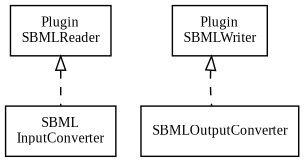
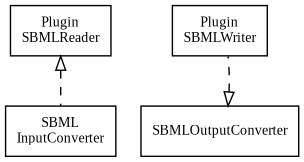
edge "SBMLOutputConverter" -> "Plugin SBMLWriter": reversed
